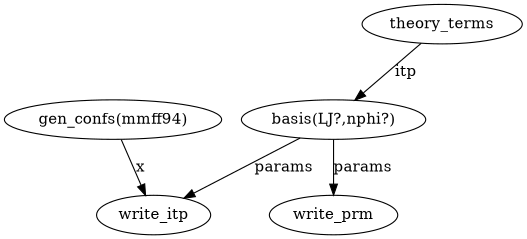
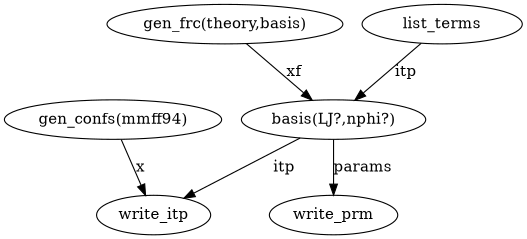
node "gen_frc(theory,basis)": added
node "theory_terms": label "theory_terms" -> "list_terms"
edge "basis(LJ?,nphi?)" -> "write_itp": label "params" -> "itp"
